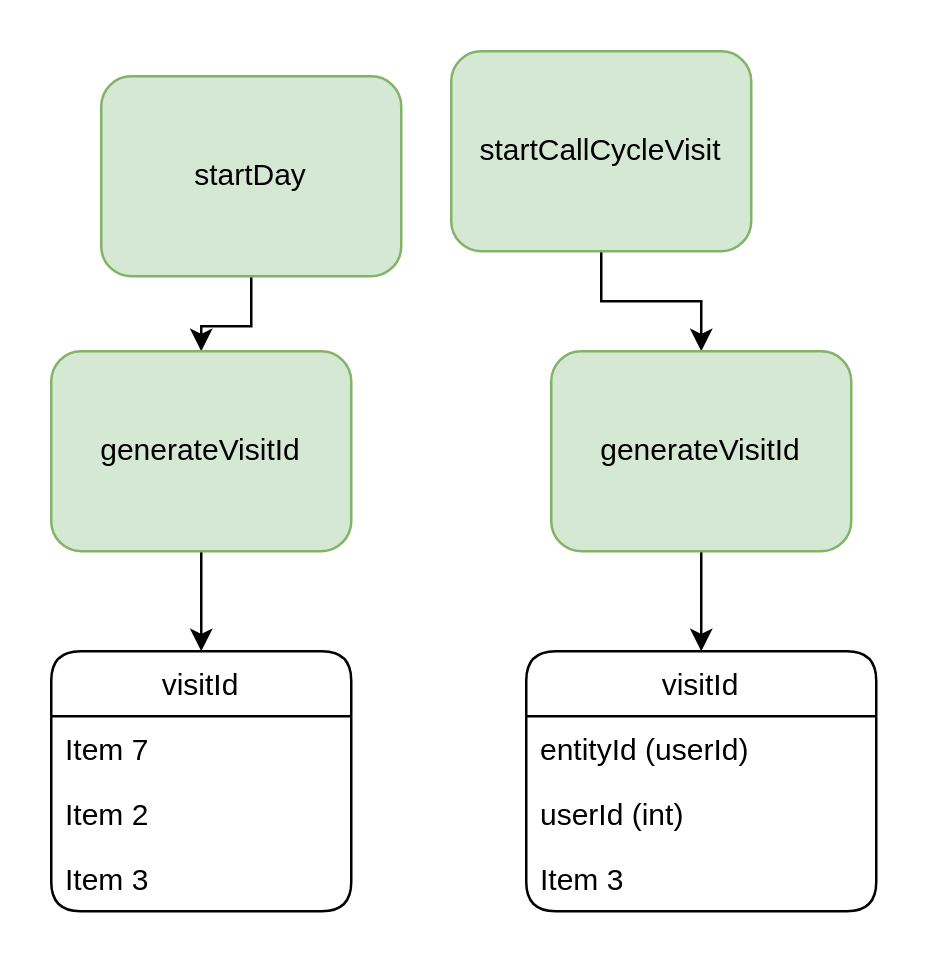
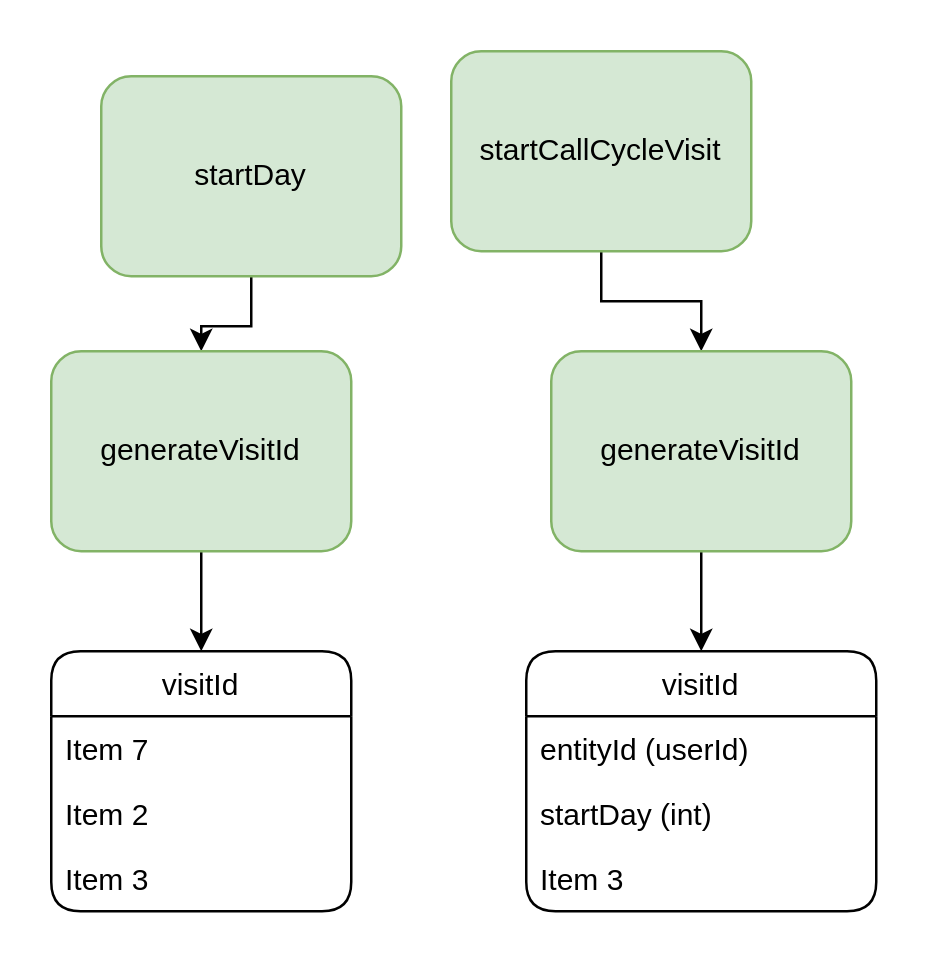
node "userId (int)": label "userId (int)" -> "startDay (int)"
